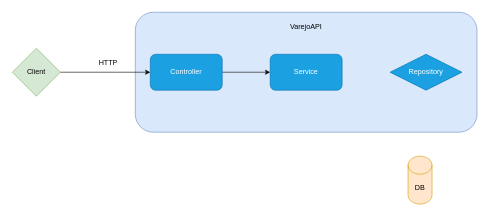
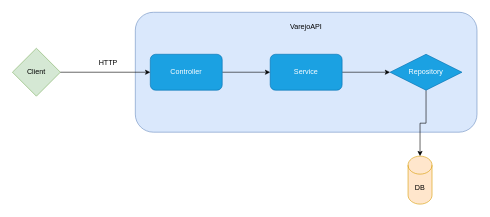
edge "Service" -> "Repository": added
edge "Repository" -> "DB": added
